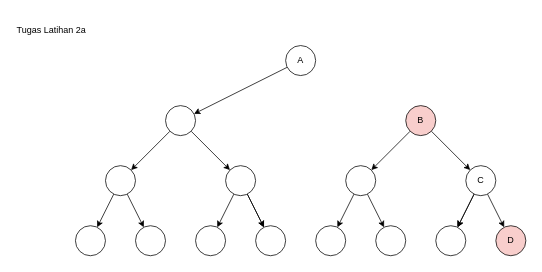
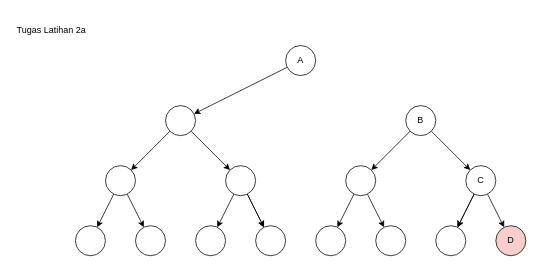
node "B": fillcolor #f8cecc -> #ffffff
